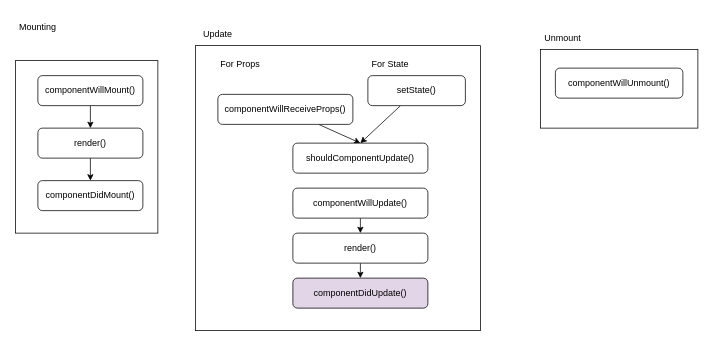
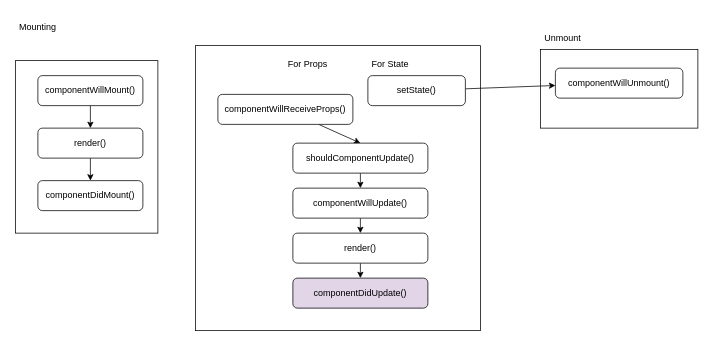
node "Update": removed
node "For Props": moved (240, 64) -> (308, 64)
edge "setState()" -> "shouldComponentUpdate()": now "setState()" -> "componentWillUnmount()"
edge "shouldComponentUpdate()" -> "componentWillUpdate()": added
